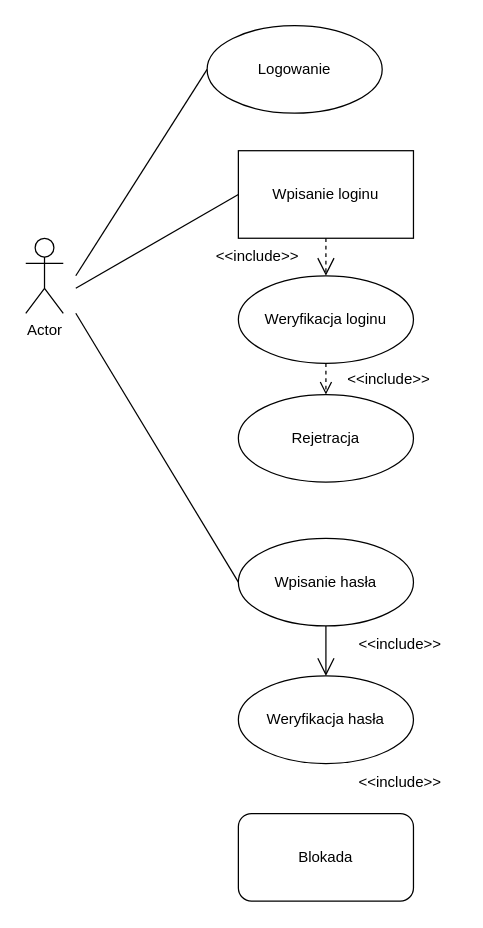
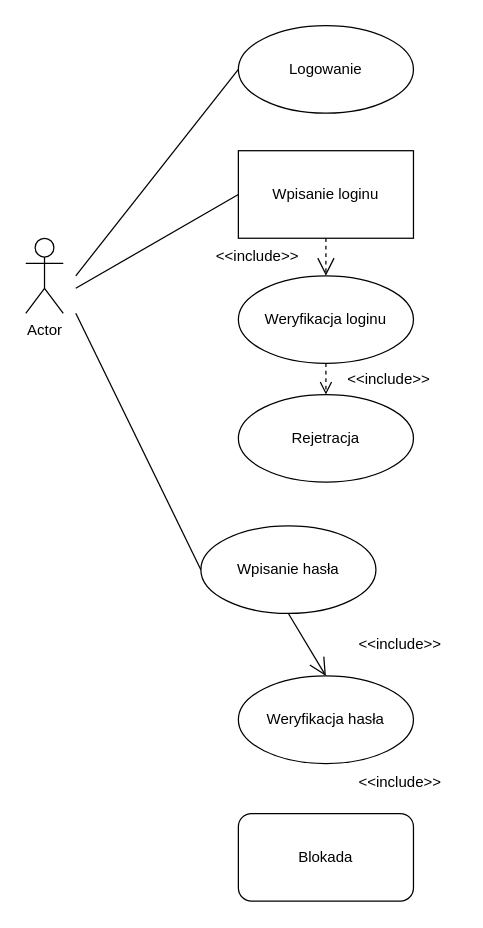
node "Logowanie": moved (294, 69) -> (326, 69)
node "Wpisanie hasła": moved (326, 582) -> (288, 569)
